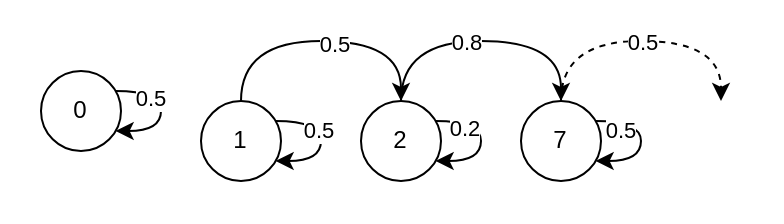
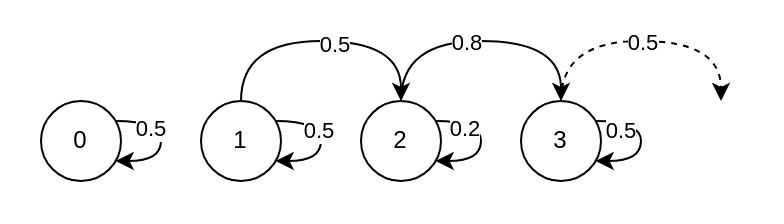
node "0": moved (81, 111) -> (81, 141)
node "7": label "7" -> "3"
